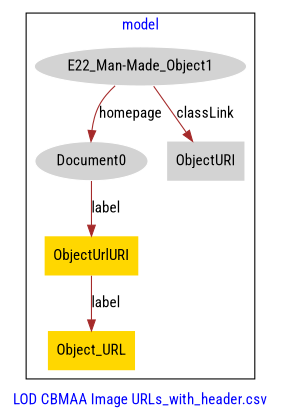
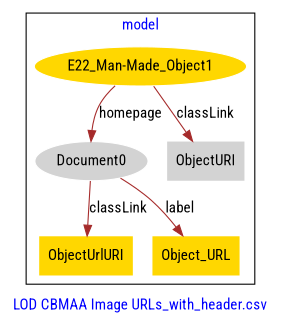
node "E22_Man-Made_Object1": fillcolor lightgray -> gold
edge "Document0" -> "ObjectUrlURI": label "label" -> "classLink"
edge "ObjectUrlURI" -> "Object_URL": now "Document0" -> "Object_URL"
